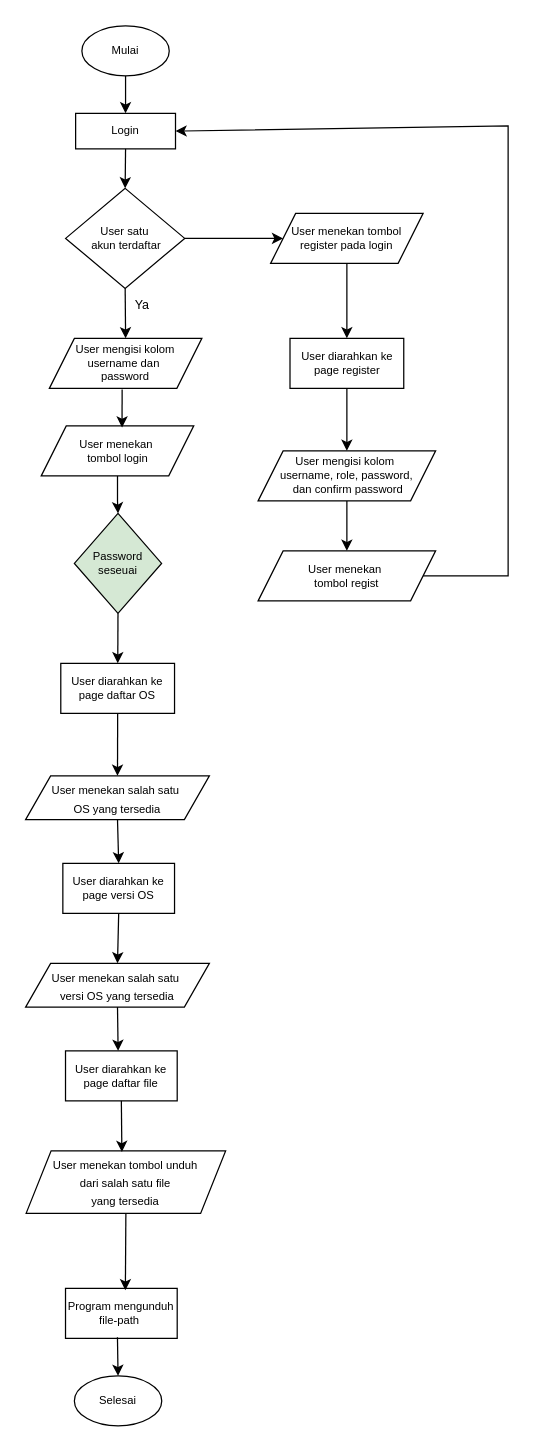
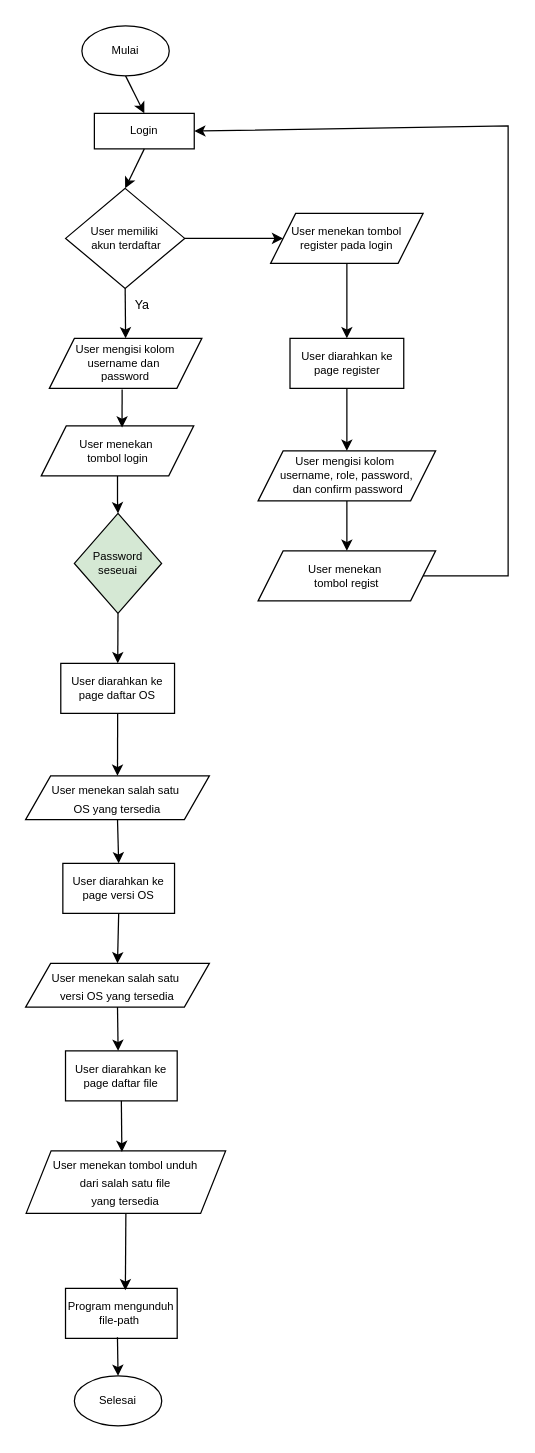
node "Login": moved (126, 131) -> (144, 131)
node "User satu akun terdaftar": label "User satu akun terdaftar" -> "User memiliki akun terdaftar"
